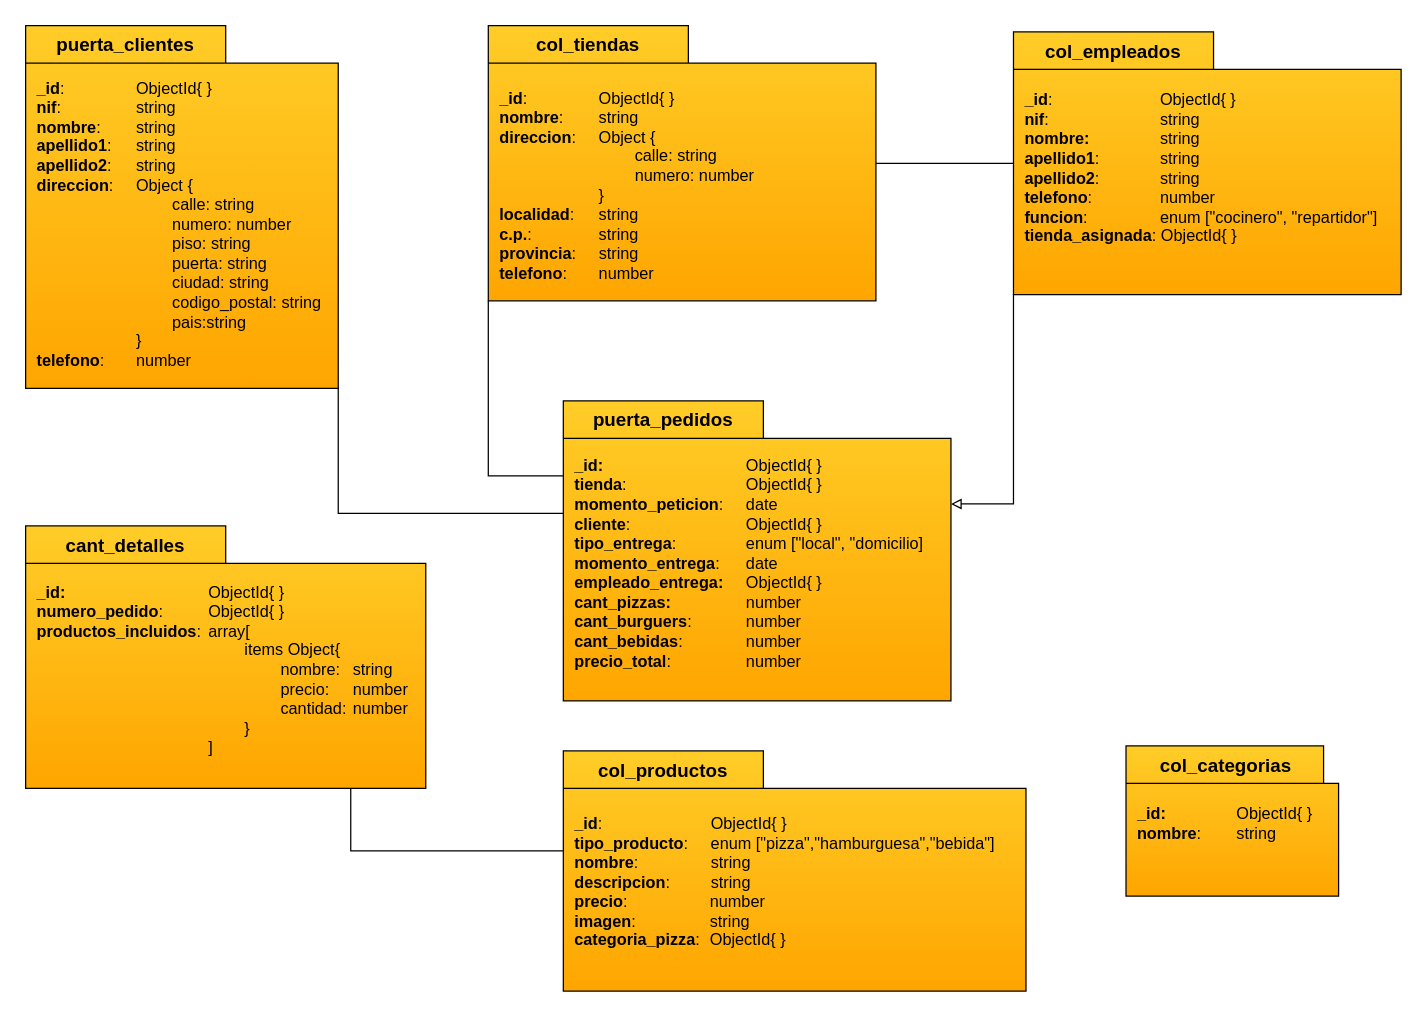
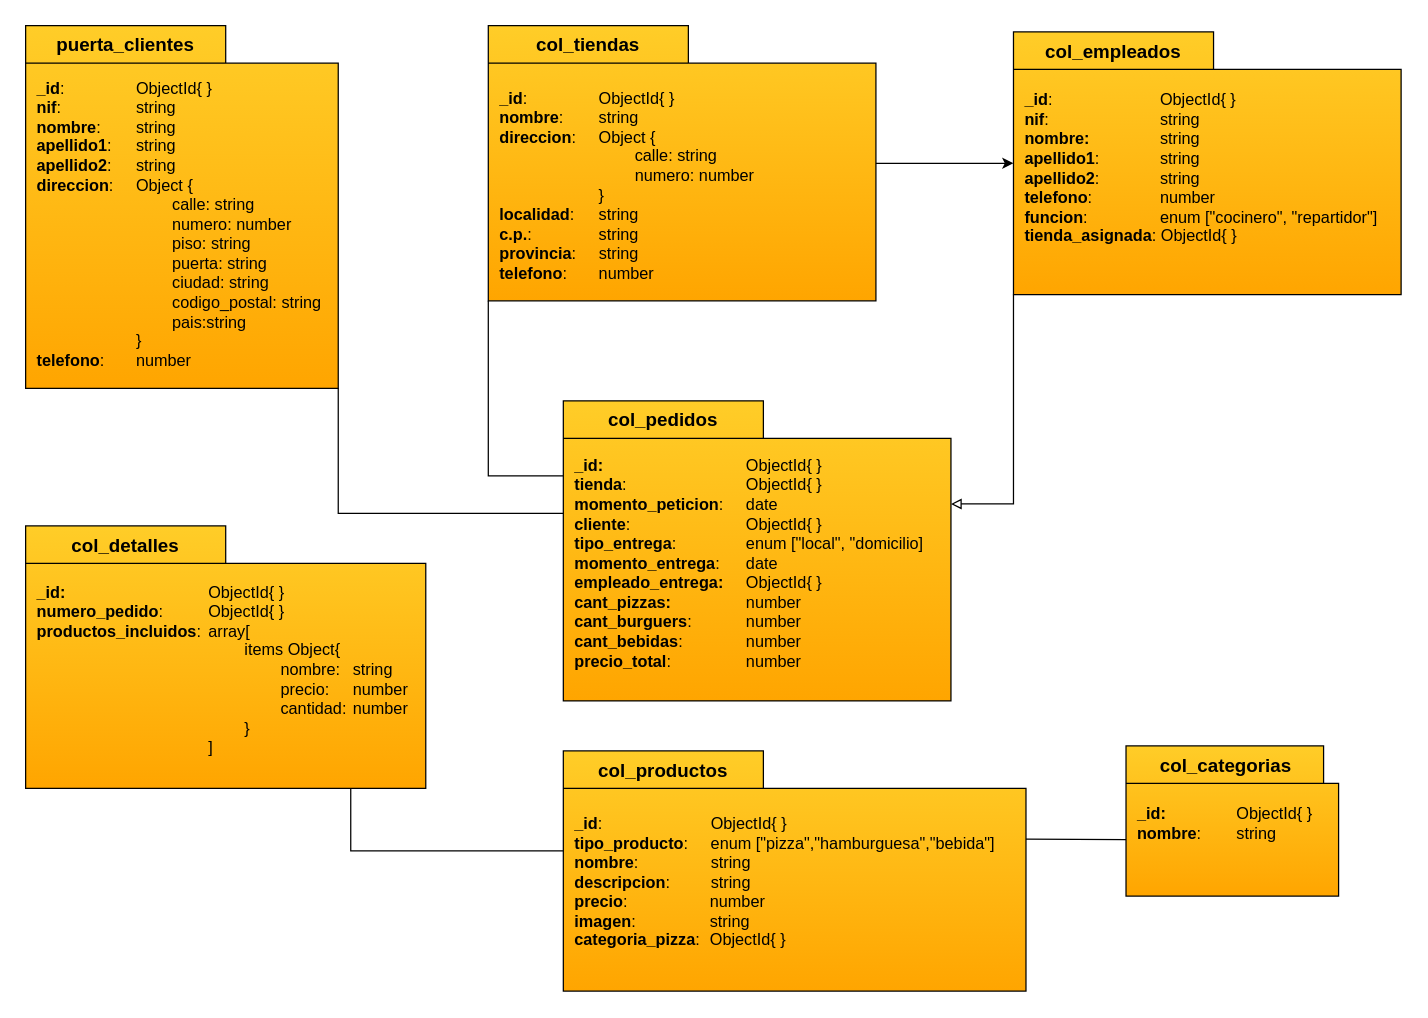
edge "col_tiendas" -- "col_empleados": arrowhead none -> classic
node "puerta_pedidos": label "puerta_pedidos" -> "col_pedidos"
node "cant_detalles": label "cant_detalles" -> "col_detalles"
edge "col_categorias" -- "col_productos": added
